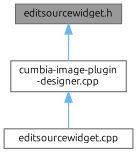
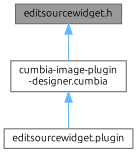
node "cumbia-image-plugin -designer.cpp": label "cumbia-image-plugin -designer.cpp" -> "cumbia-image-plugin -designer.cumbia"
node "editsourcewidget.cpp": label "editsourcewidget.cpp" -> "editsourcewidget.plugin"
